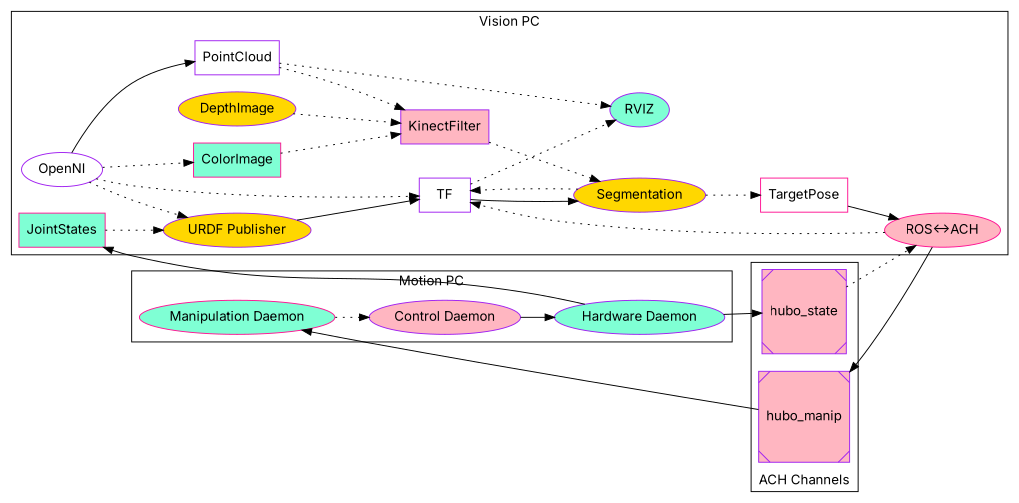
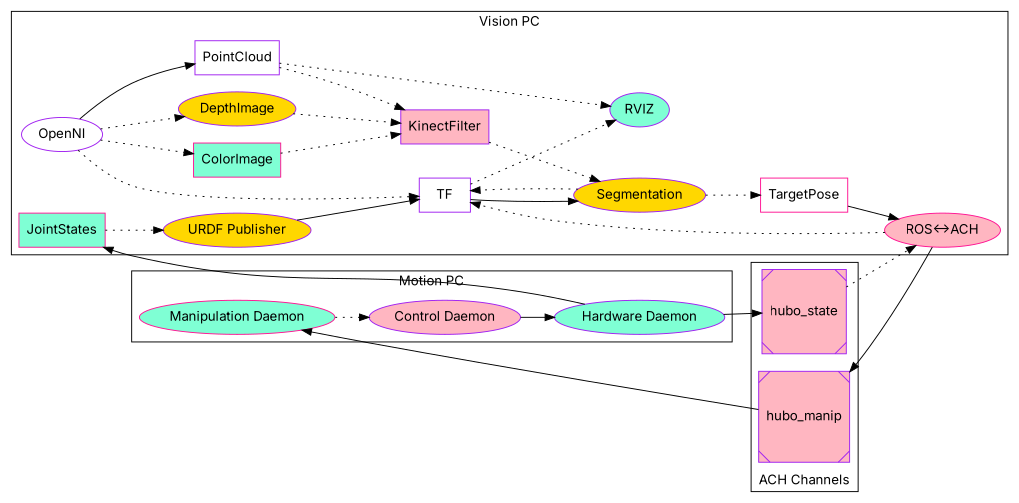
edge "OpenNI" -> "URDF Publisher": now "OpenNI" -> "DepthImage"
